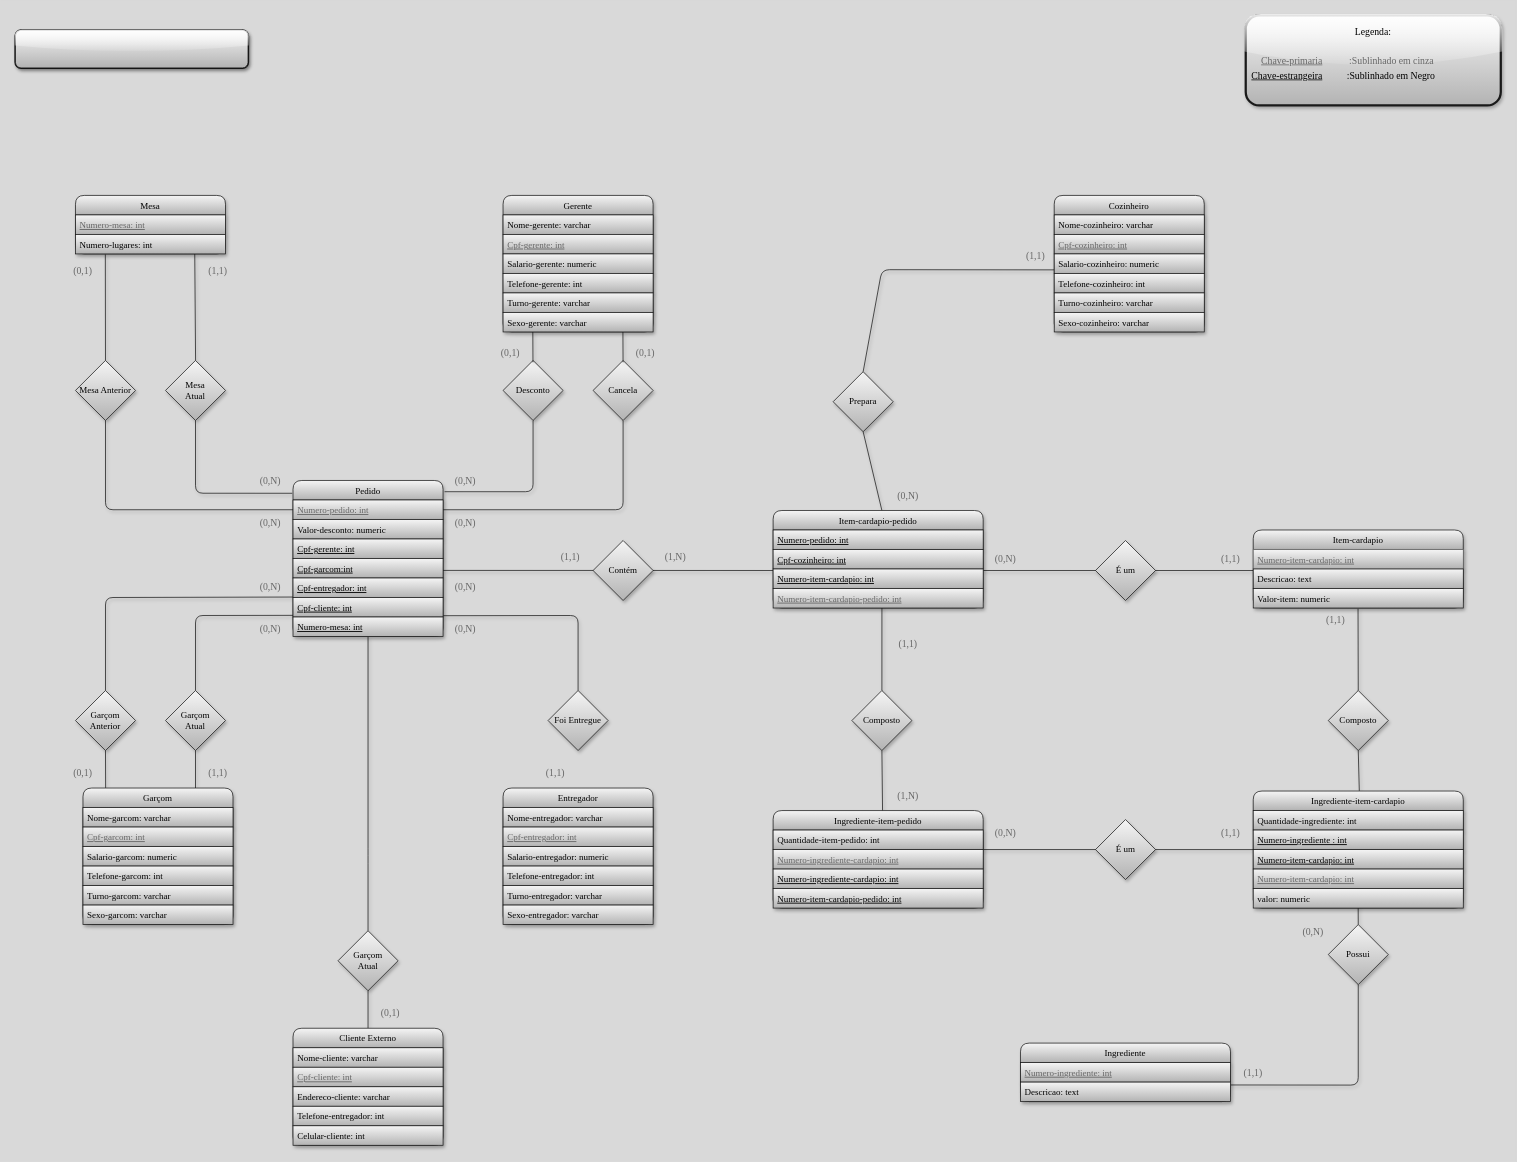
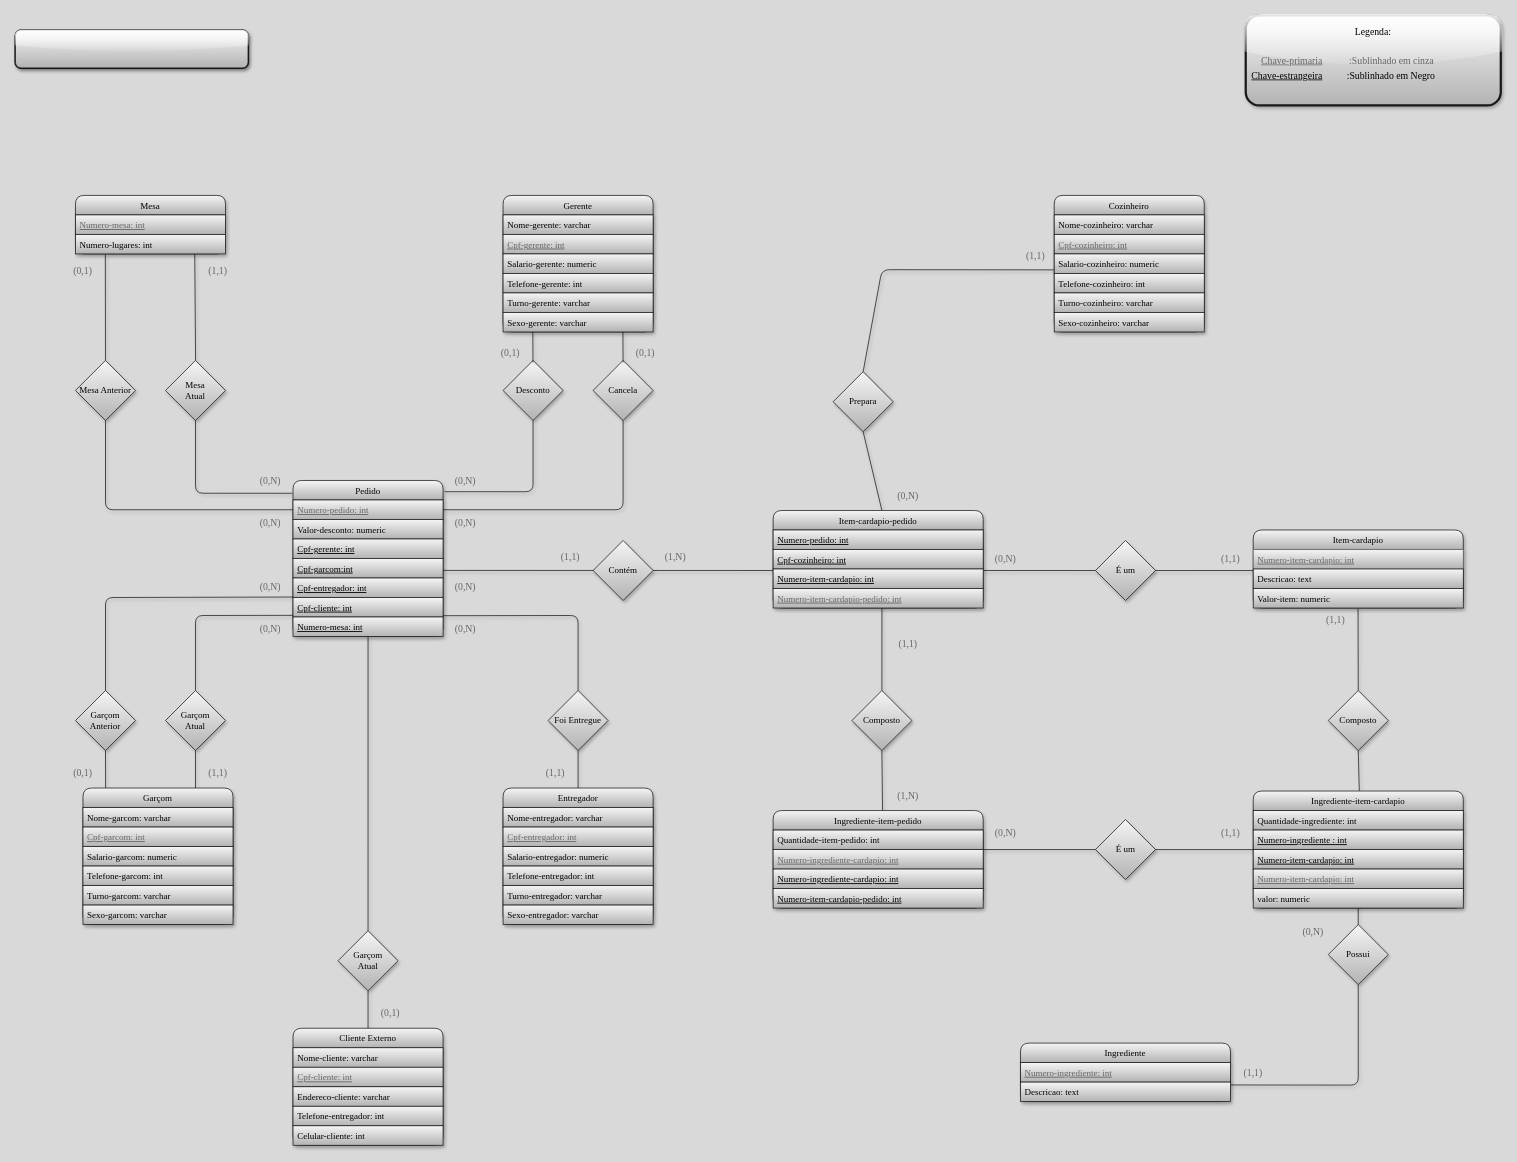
edge "Foi Entregue" -- "Entregador": added
